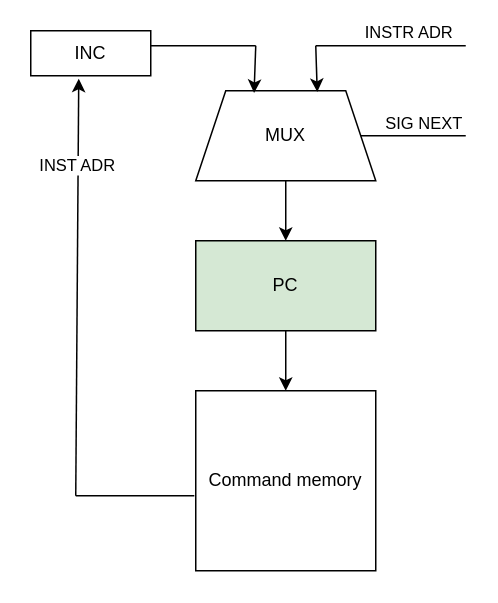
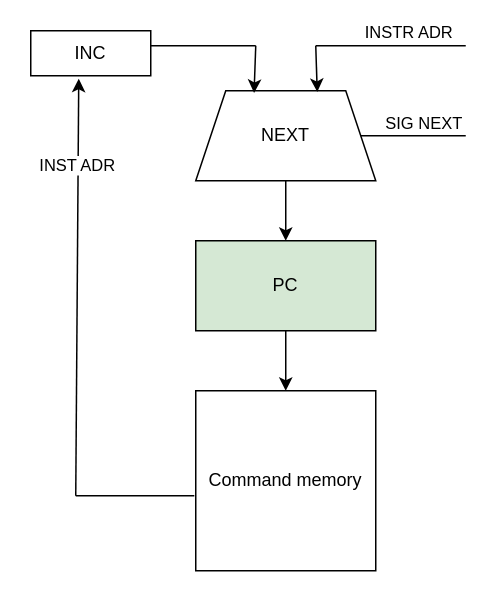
node "MUX": label "MUX" -> "NEXT"
